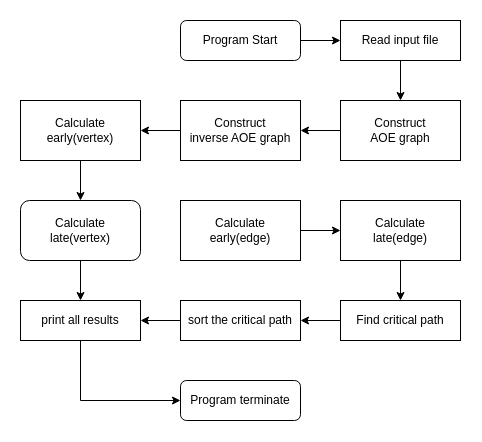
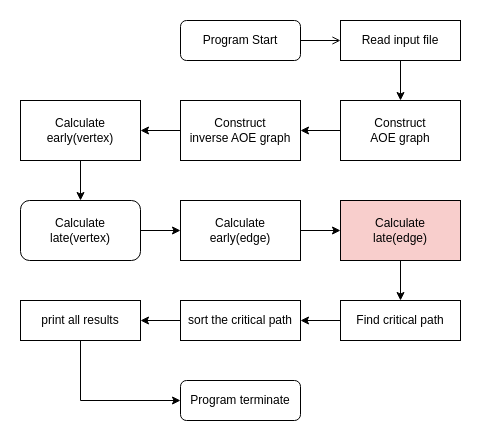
edge "Program Start" -> "Read input file": arrowhead classic -> open
node "Calculate late(edge)": fillcolor #ffffff -> #f8cecc
edge "Calculate late(vertex)" -> "print all results": now "Calculate late(vertex)" -> "Calculate early(edge)"
